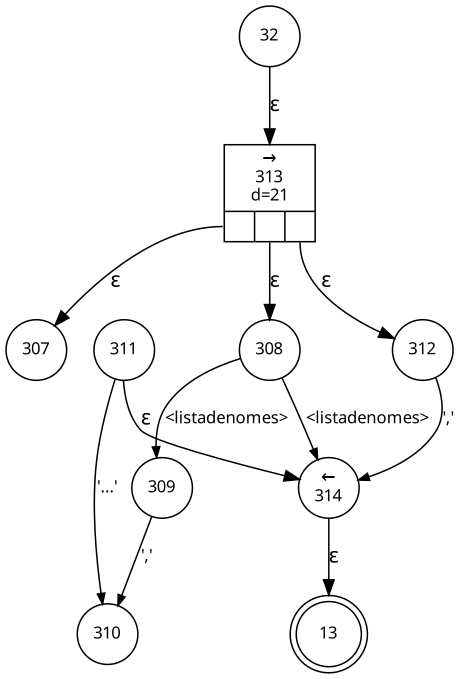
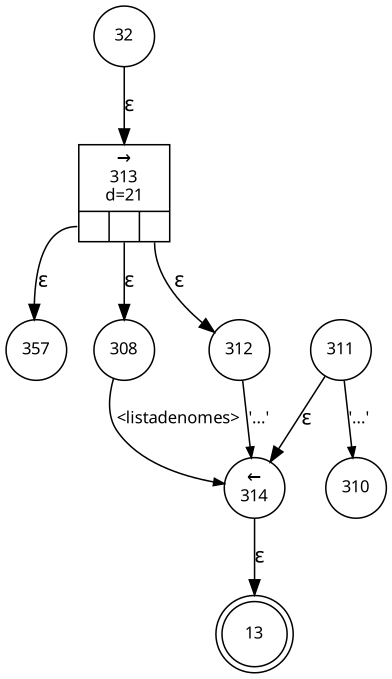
node "307": label "307" -> "357"
edge "312" -> "← 314": label "','" -> "'...'"
node "309": removed
